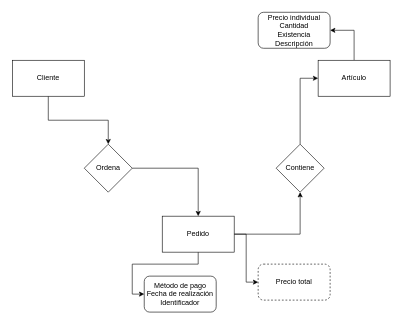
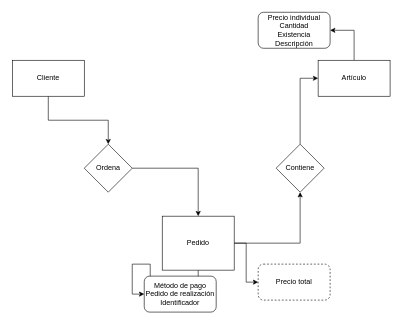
node "Pedido": size 72x36 -> 72x54
node "Método de pago Fecha de realización Identificador": label "Método de pago Fecha de realización Identificador" -> "Método de pago Pedido de realización Identificador"
